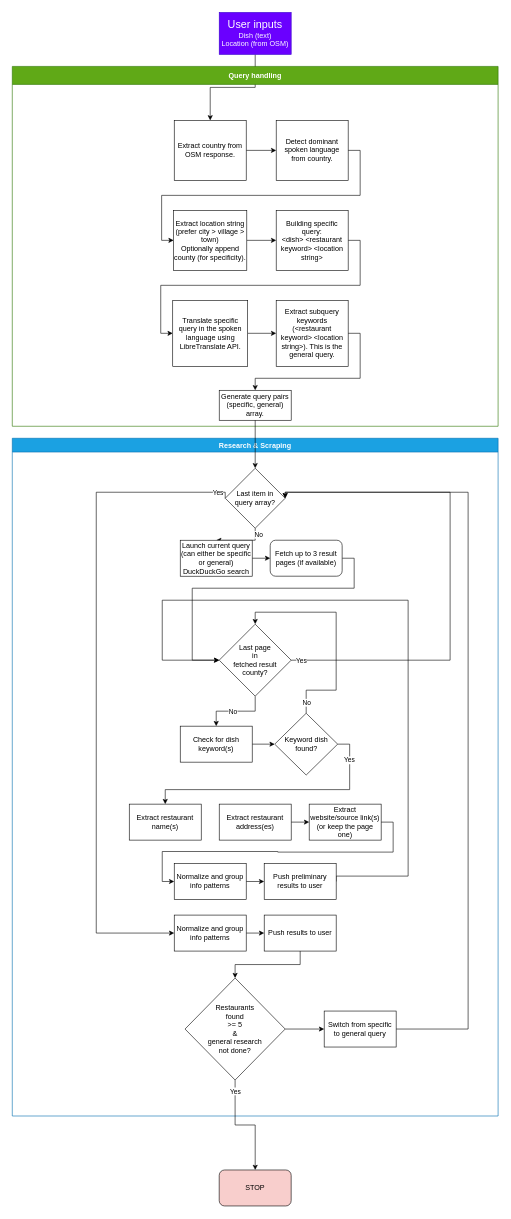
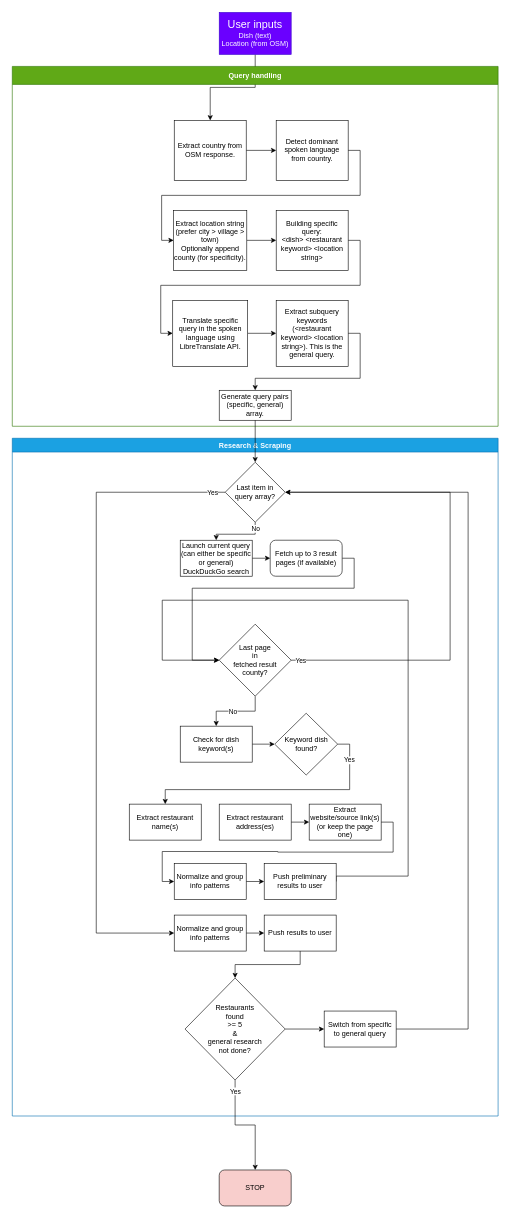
node "Last item in query array?": moved (255, 498) -> (255, 492)
edge "Keyword dish found?" -> "Last page in fetched result county?": removed, label "No"
